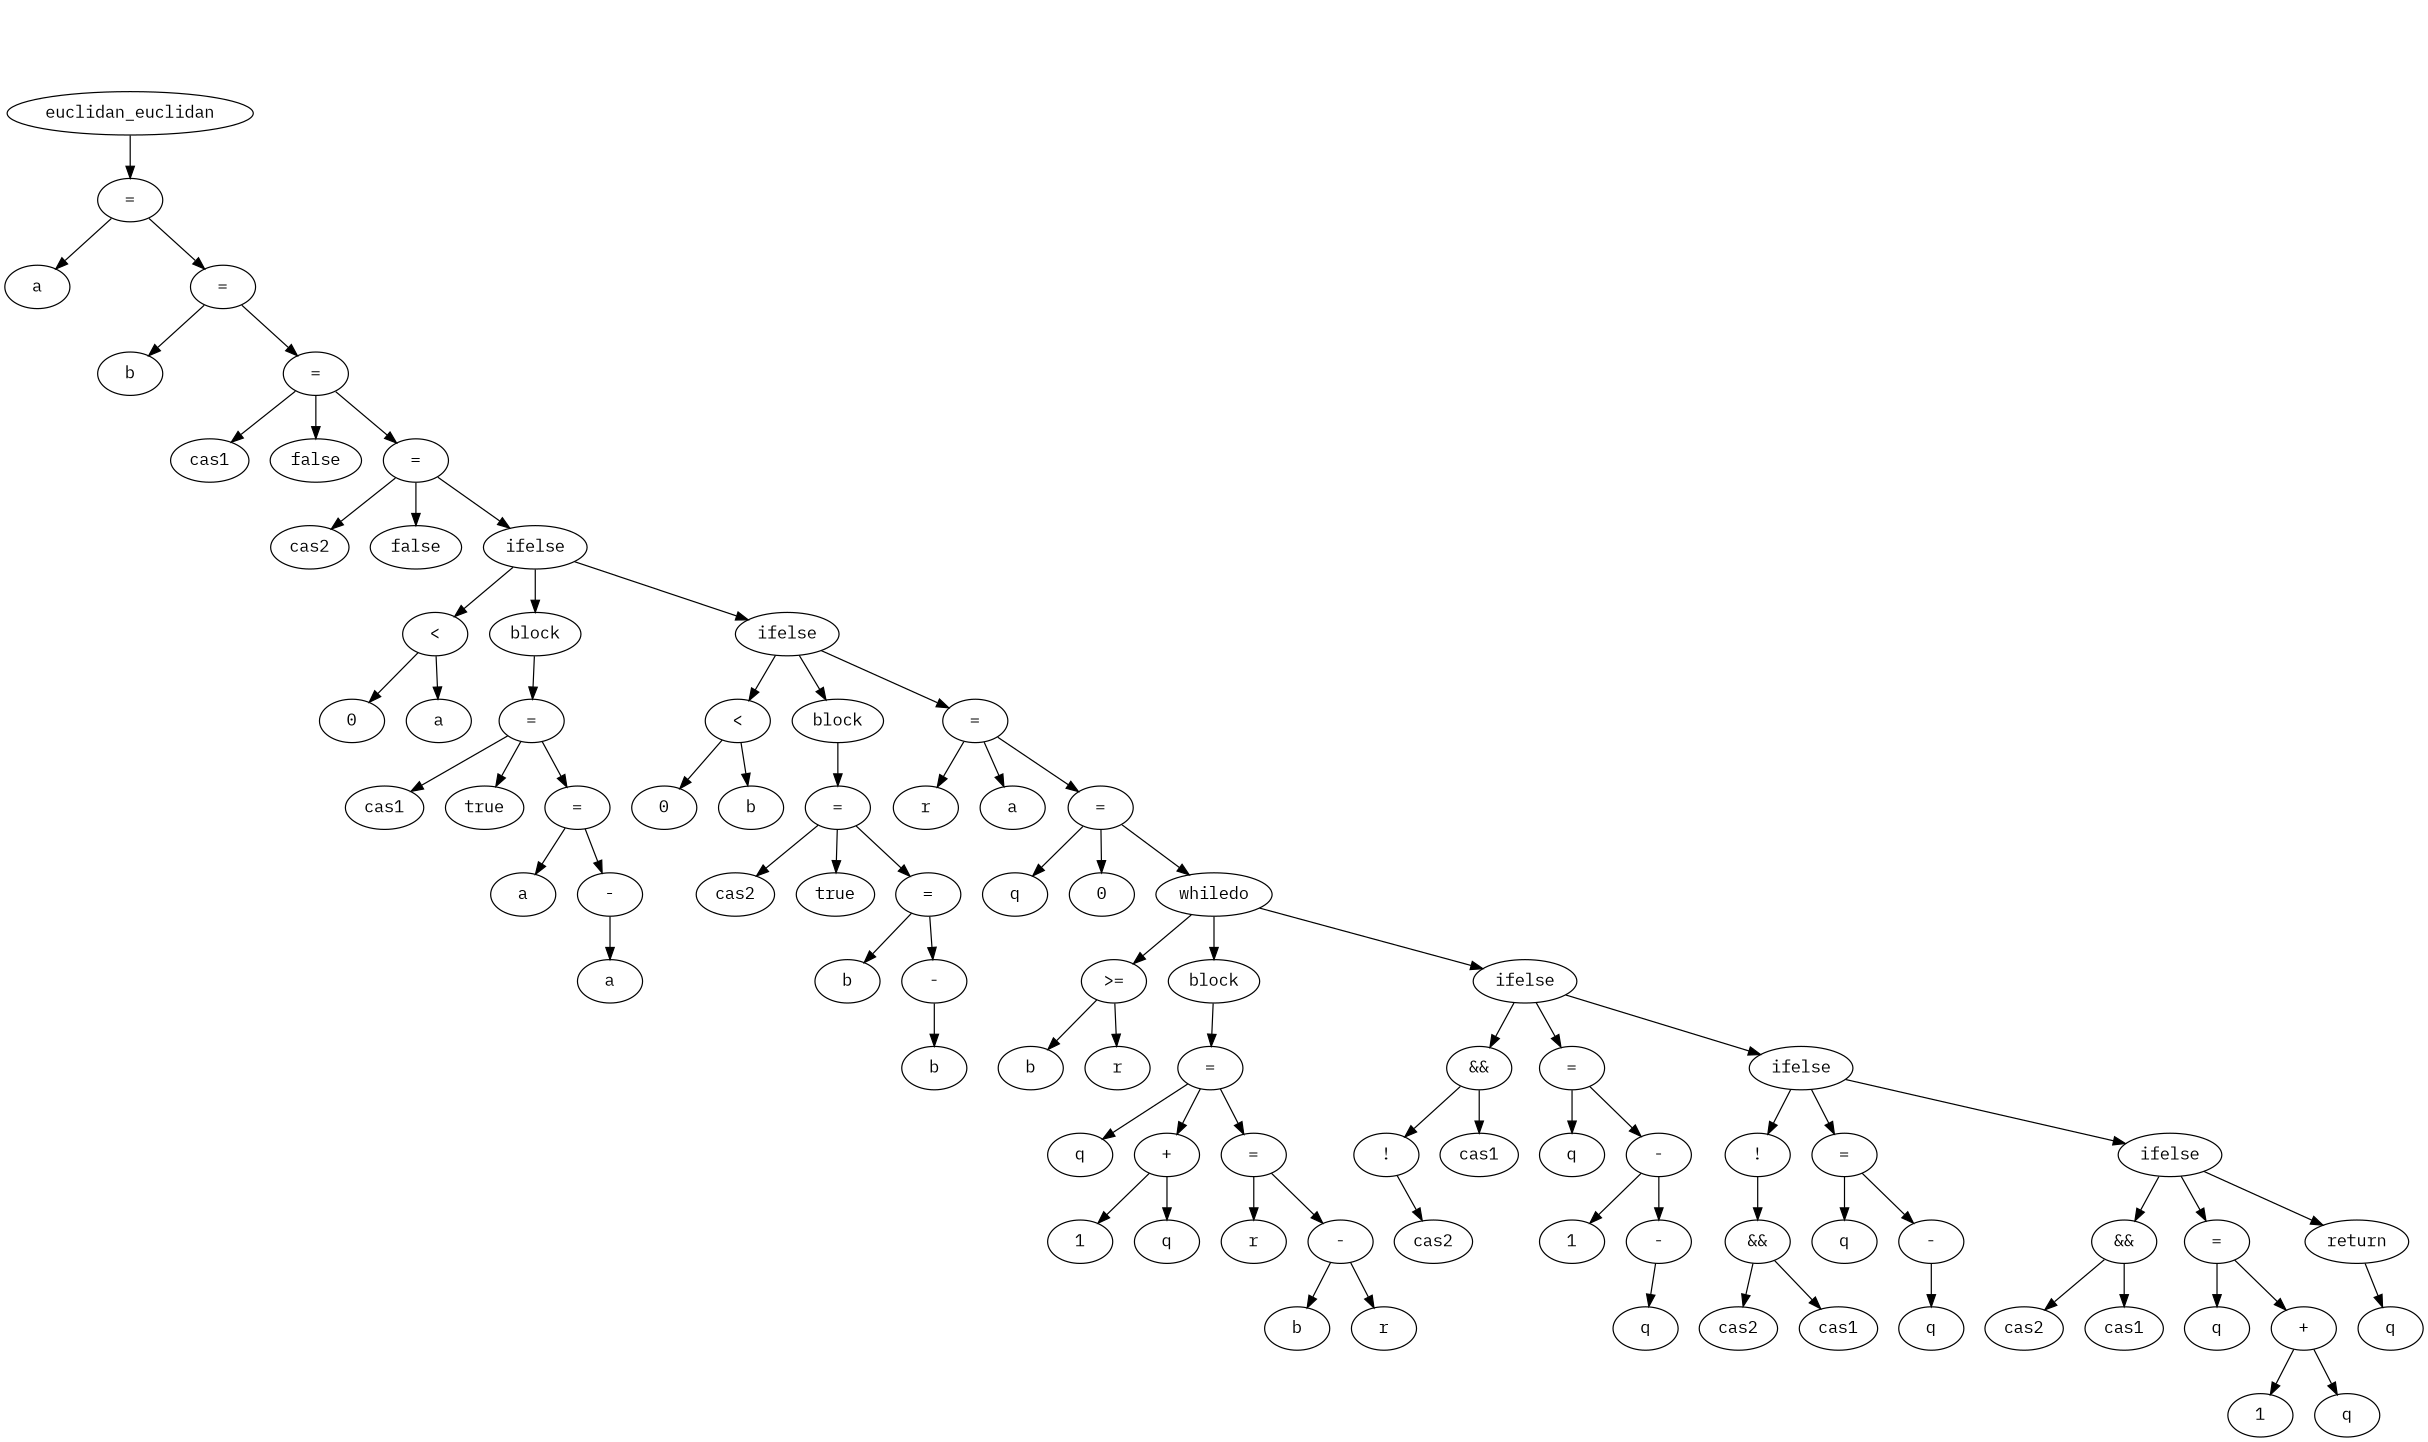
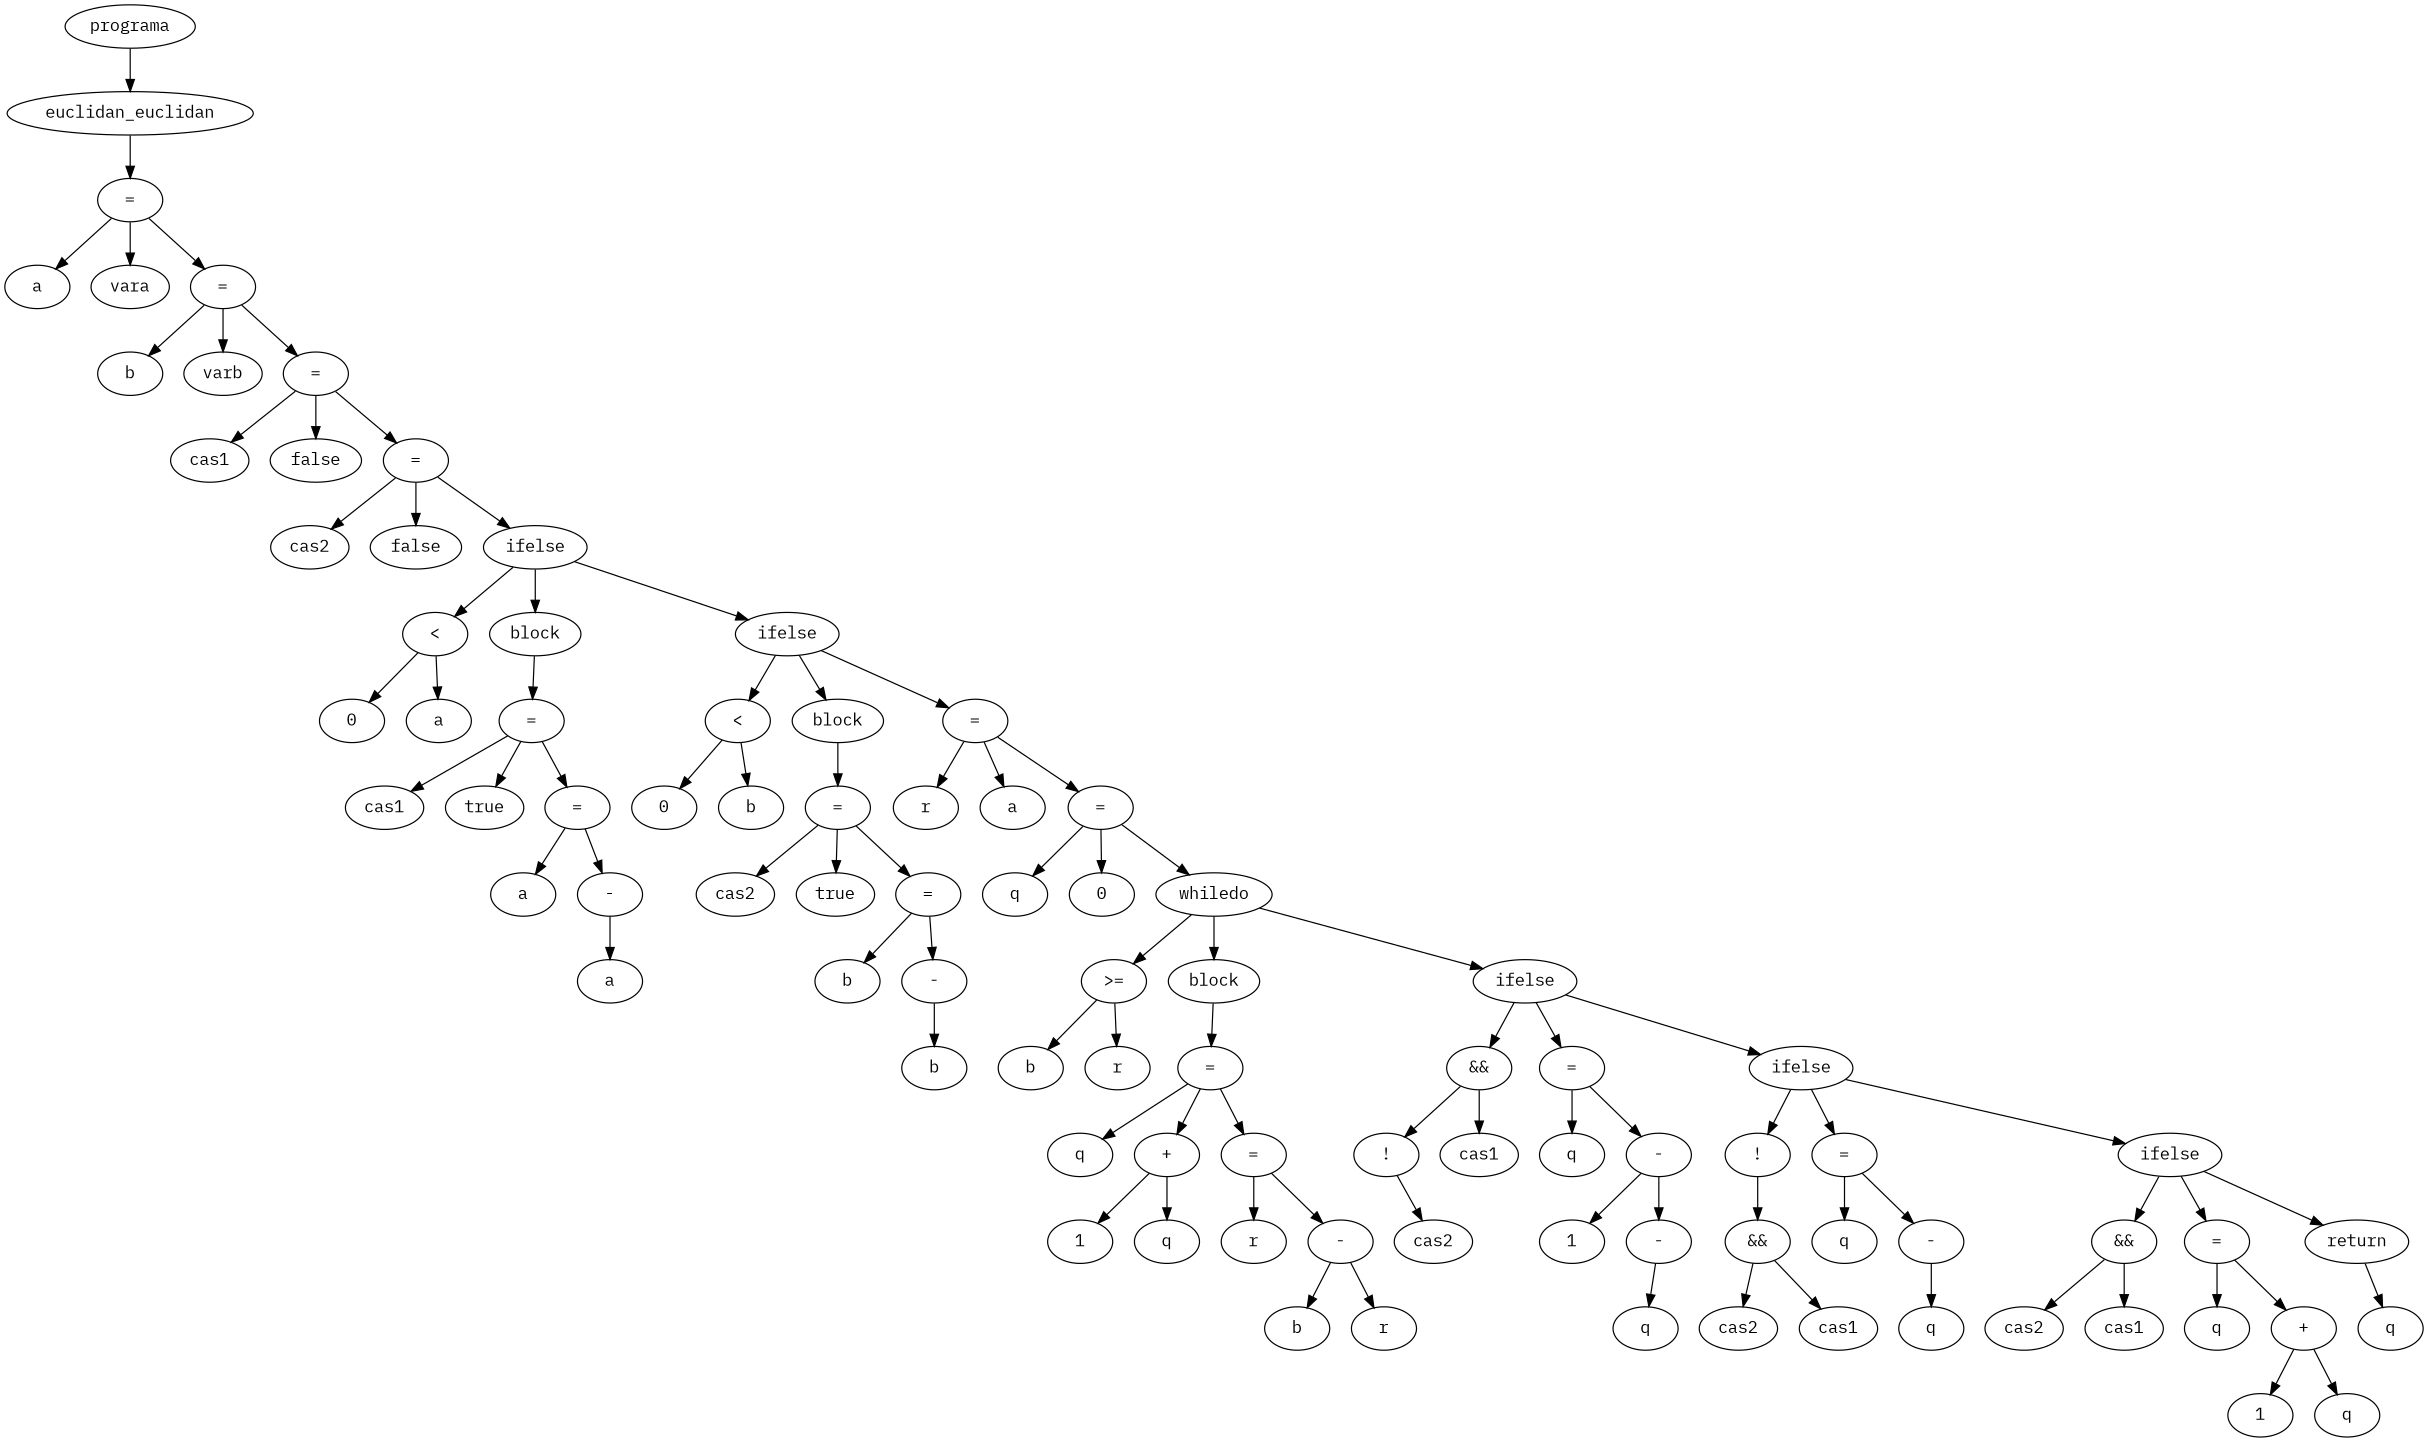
node "programa": added
node "vara": added
node "varb": added
